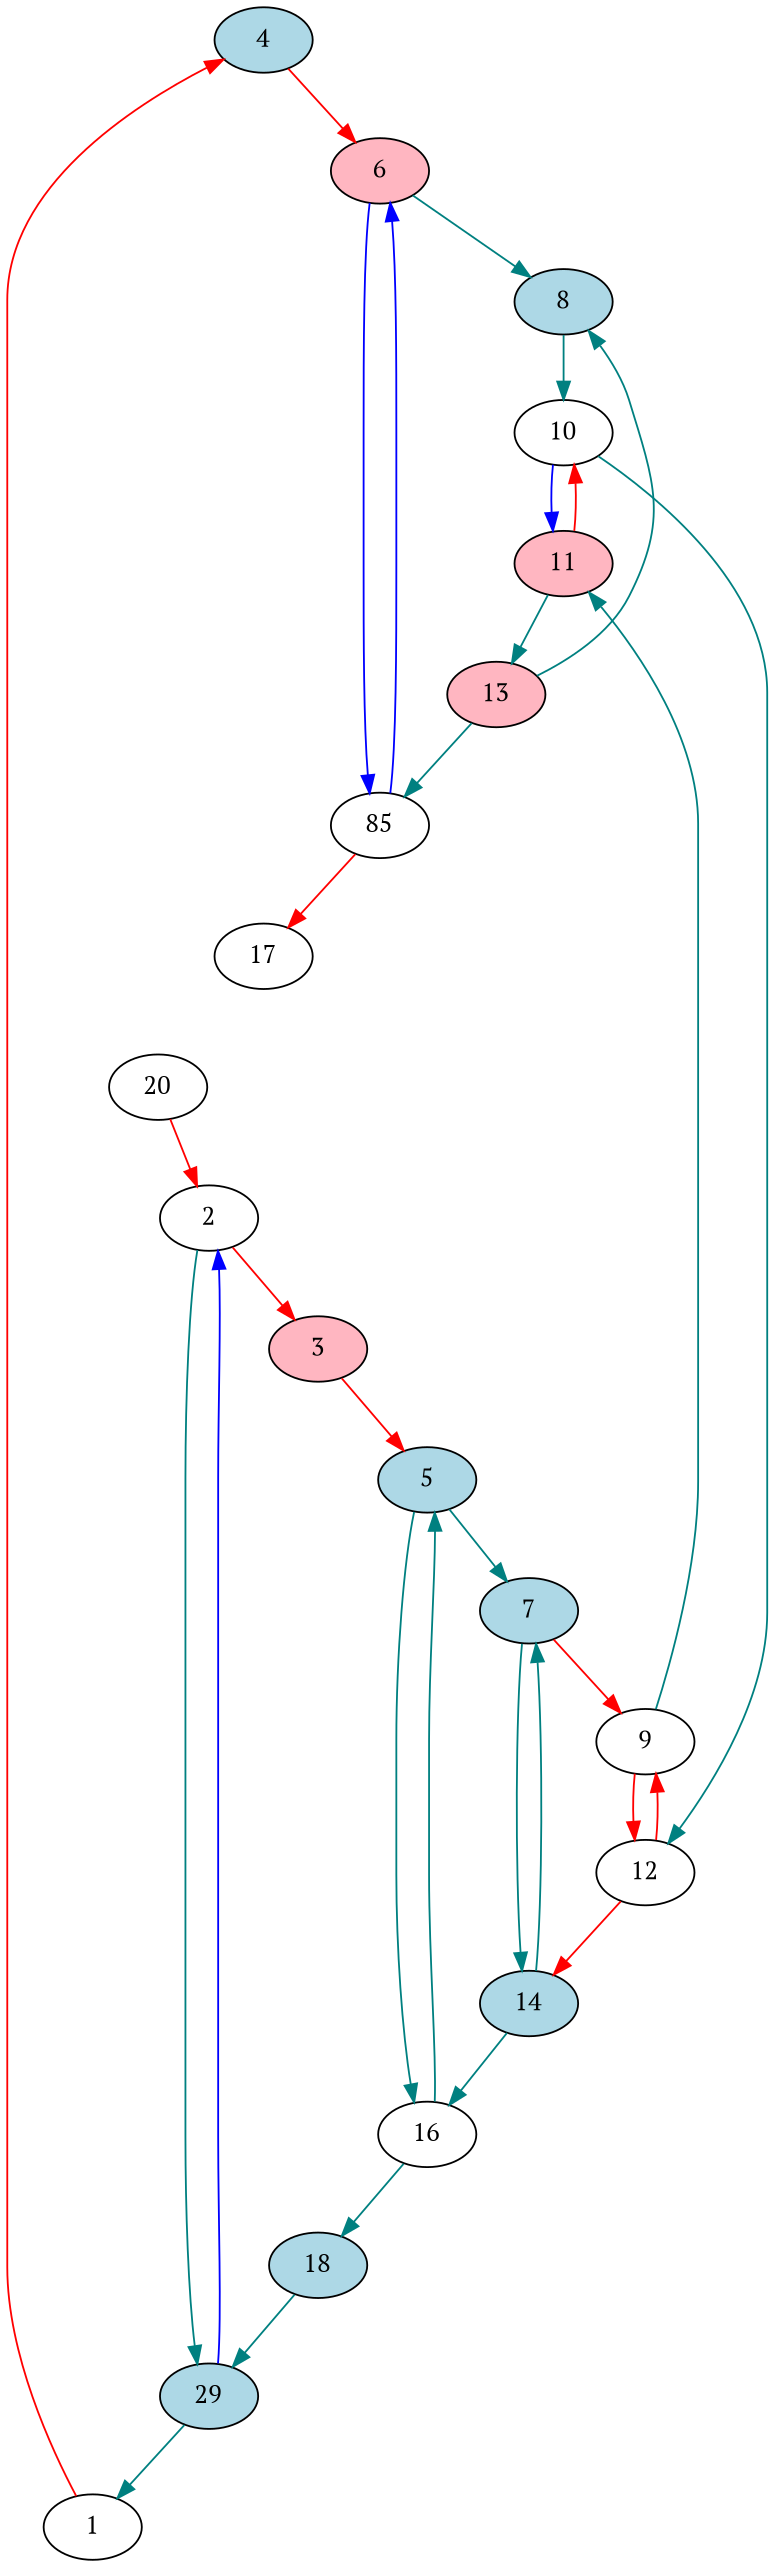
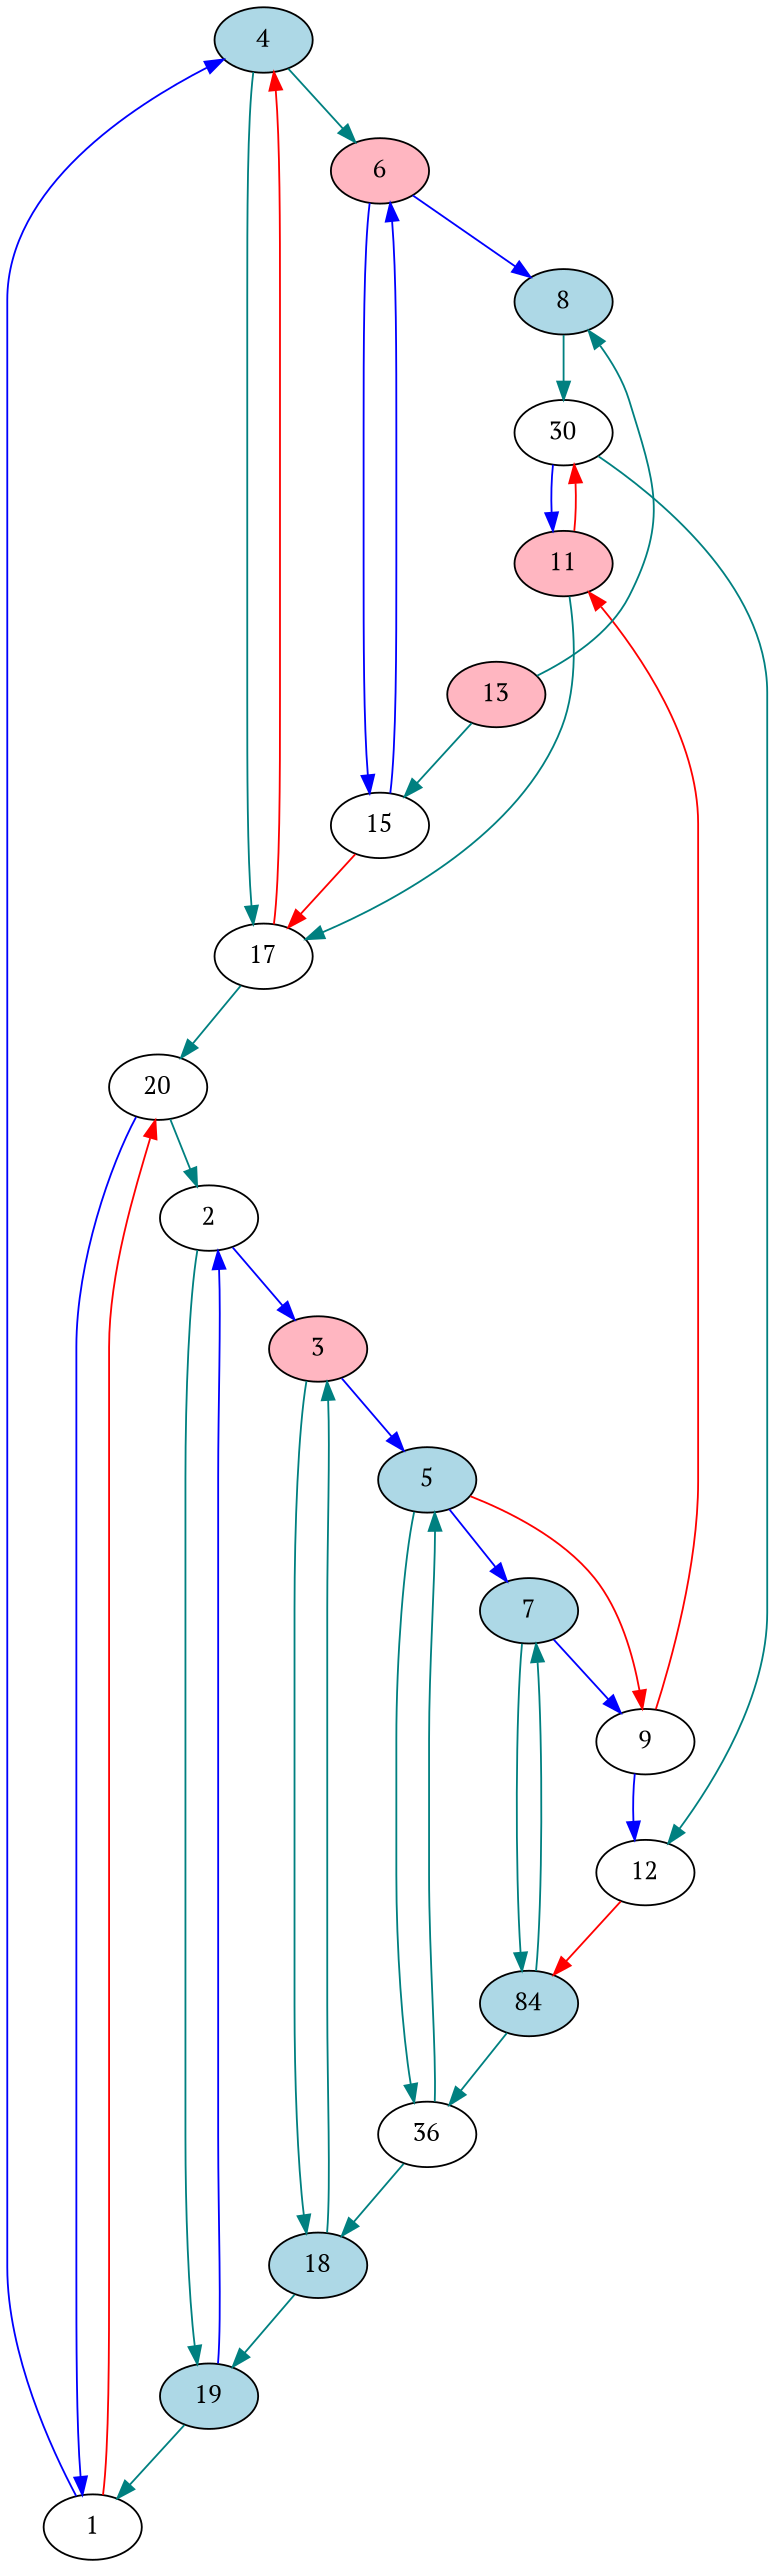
edge "4" -> "6": color red -> teal
edge "6" -> "8": color teal -> blue
node "10": label "10" -> "30"
edge "4" -> "17": added
edge "17" -> "4": added
edge "11" -> "13": now "11" -> "17"
node "85": label "85" -> "15"
edge "17" -> "20": added
edge "20" -> "2": color red -> teal
edge "9" -> "11": color teal -> red
edge "1" -> "4": color red -> blue
edge "2" -> "3": color red -> blue
edge "3" -> "5": color red -> blue
edge "5" -> "7": color teal -> blue
edge "7" -> "9": color red -> blue
edge "20" -> "1": added
edge "3" -> "18": added
edge "9" -> "12": color red -> blue
edge "1" -> "20": added
edge "18" -> "3": added
edge "12" -> "9": now "5" -> "9"
node "14": label "14" -> "84"
node "16": label "16" -> "36"
node "29": label "29" -> "19"
